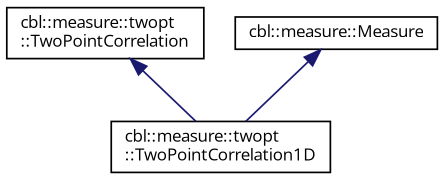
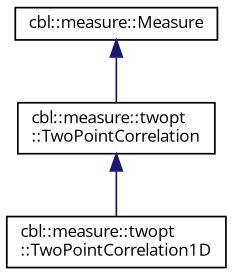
edge "cbl::measure::twopt ::TwoPointCorrelation1D" -> "cbl::measure::Measure": now "cbl::measure::twopt ::TwoPointCorrelation" -> "cbl::measure::Measure"
